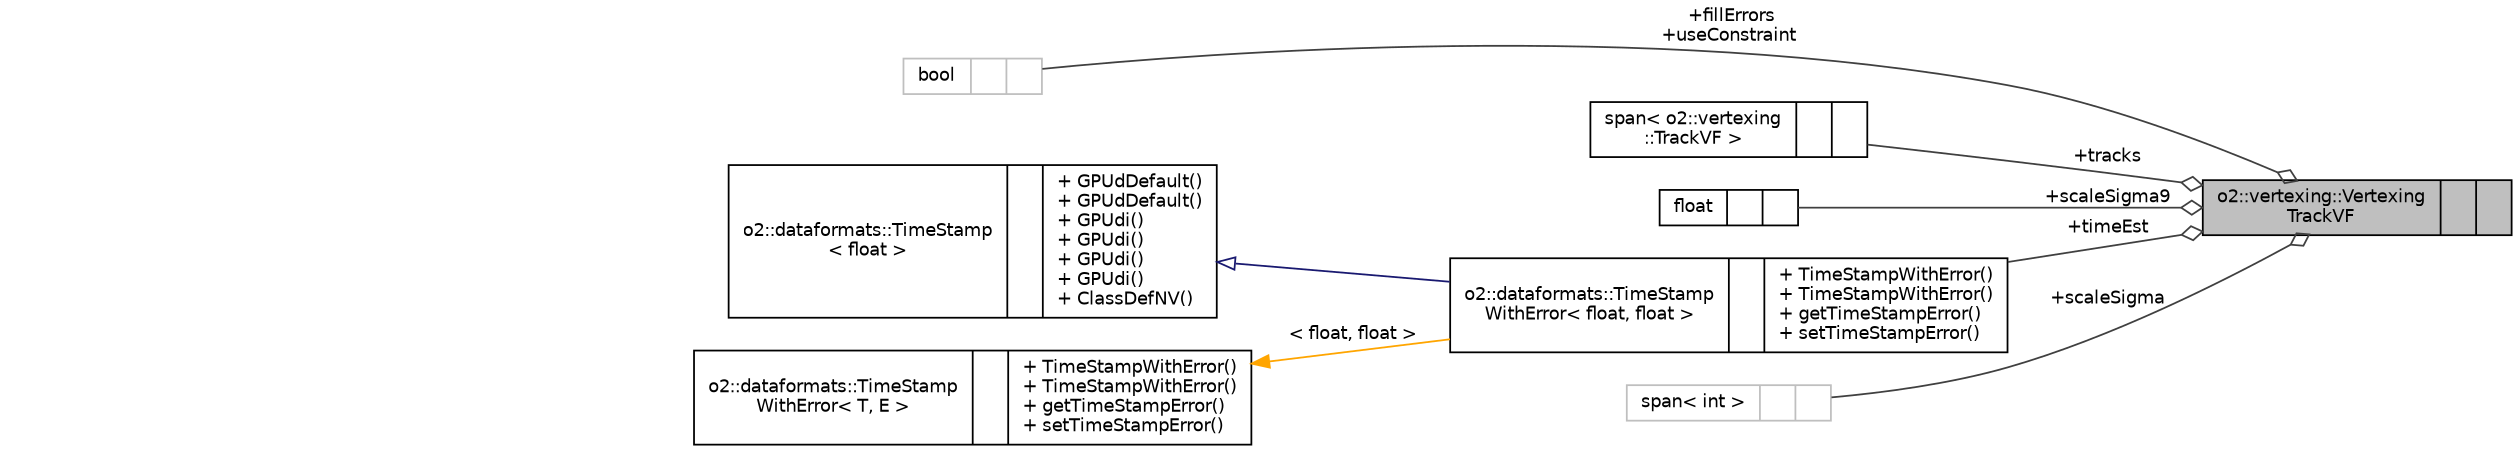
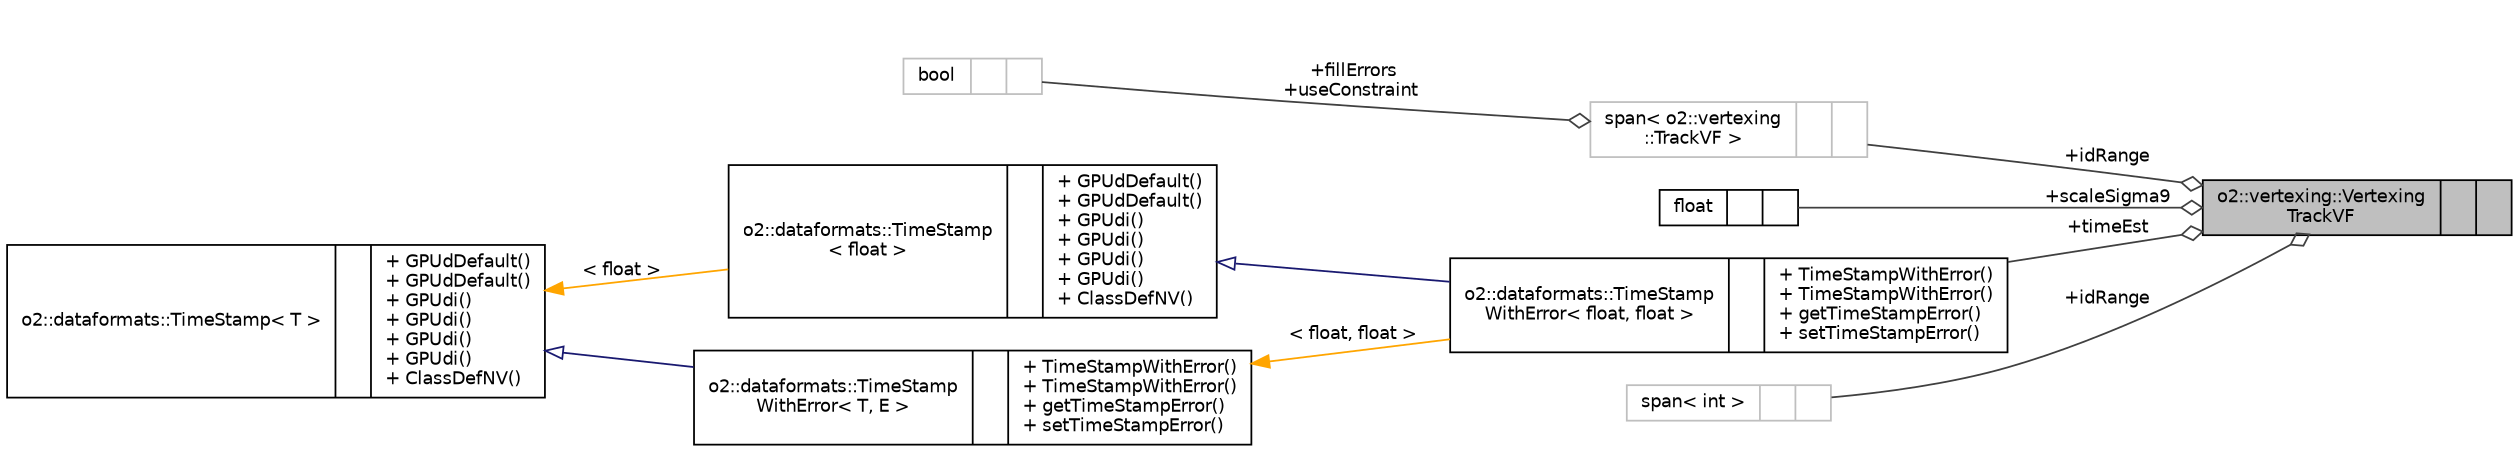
edge "bool" -> "o2::vertexing::Vertexing": now "bool" -> "span< o2::vertexing"
node "span< o2::vertexing": color black -> grey75
edge "span< o2::vertexing" -> "o2::vertexing::Vertexing": label " +tracks" -> " +idRange"
edge "span< int >" -> "o2::vertexing::Vertexing": label " +scaleSigma" -> " +idRange"
node "o2::dataformats::TimeStamp< T >": added
